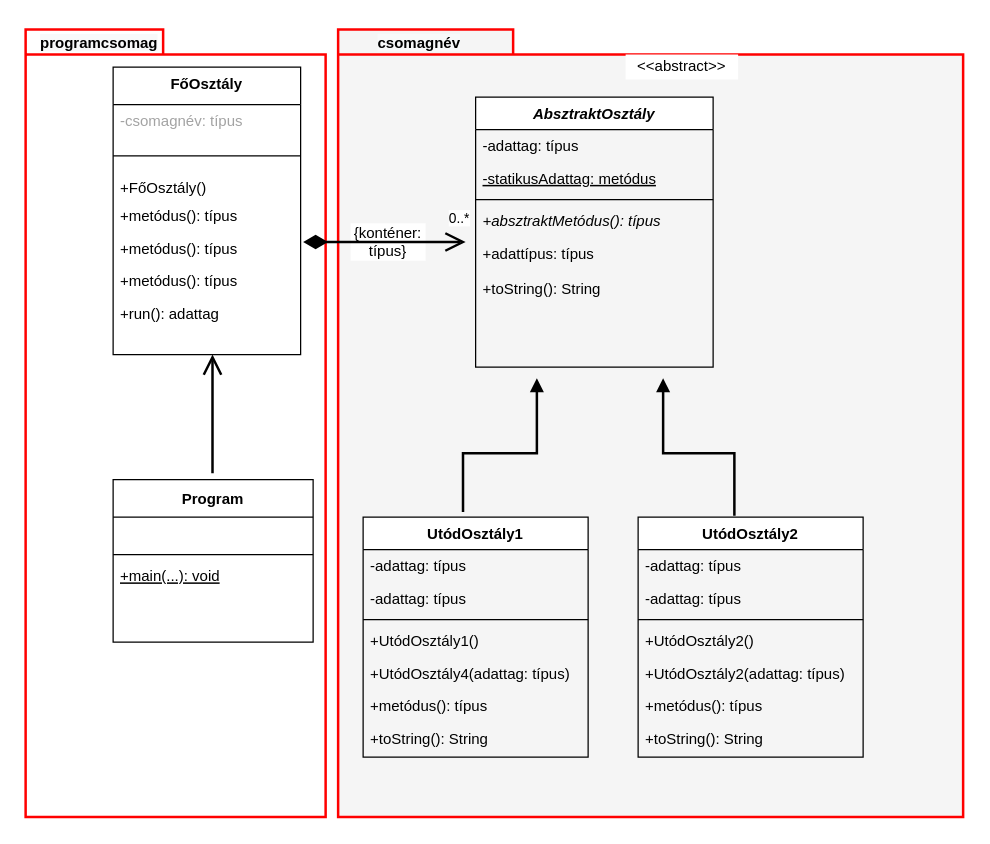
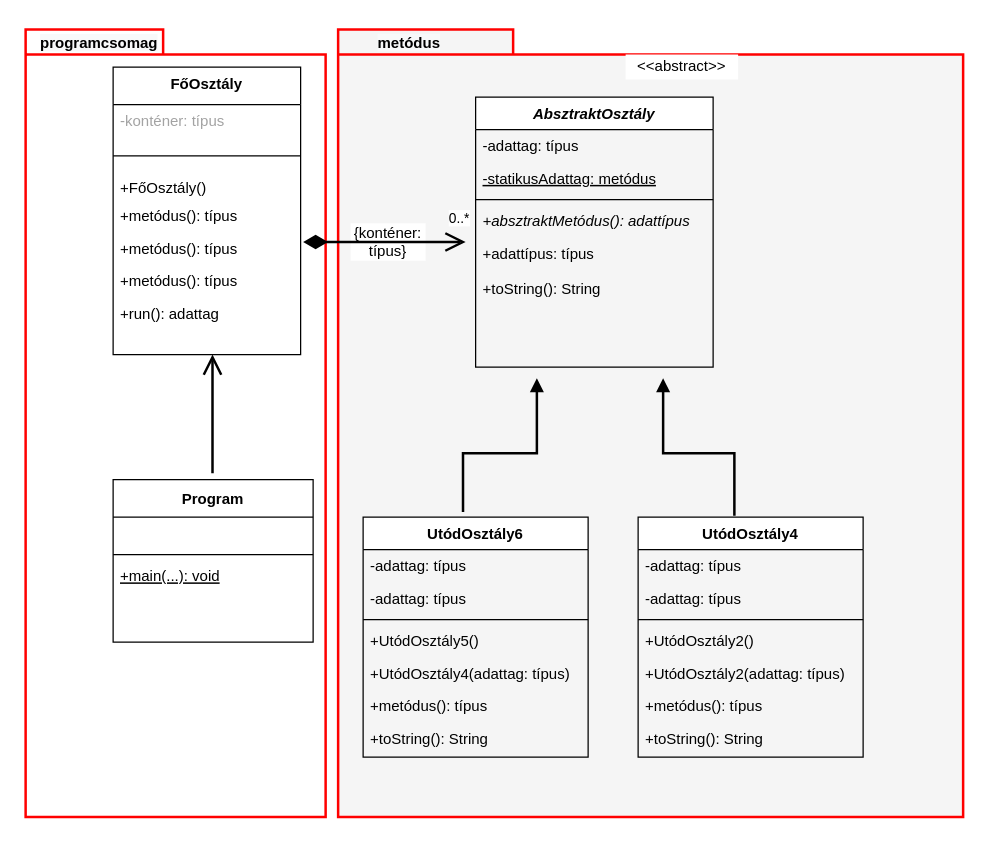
node "csomagnév": label "csomagnév" -> "metódus"
node "-csomagnév: típus": label "-csomagnév: típus" -> "-konténer: típus"
node "+absztraktMetódus(): típus": label "+absztraktMetódus(): típus" -> "+absztraktMetódus(): adattípus"
node "UtódOsztály1": label "UtódOsztály1" -> "UtódOsztály6"
node "UtódOsztály2": label "UtódOsztály2" -> "UtódOsztály4"
node "+UtódOsztály1()": label "+UtódOsztály1()" -> "+UtódOsztály5()"
